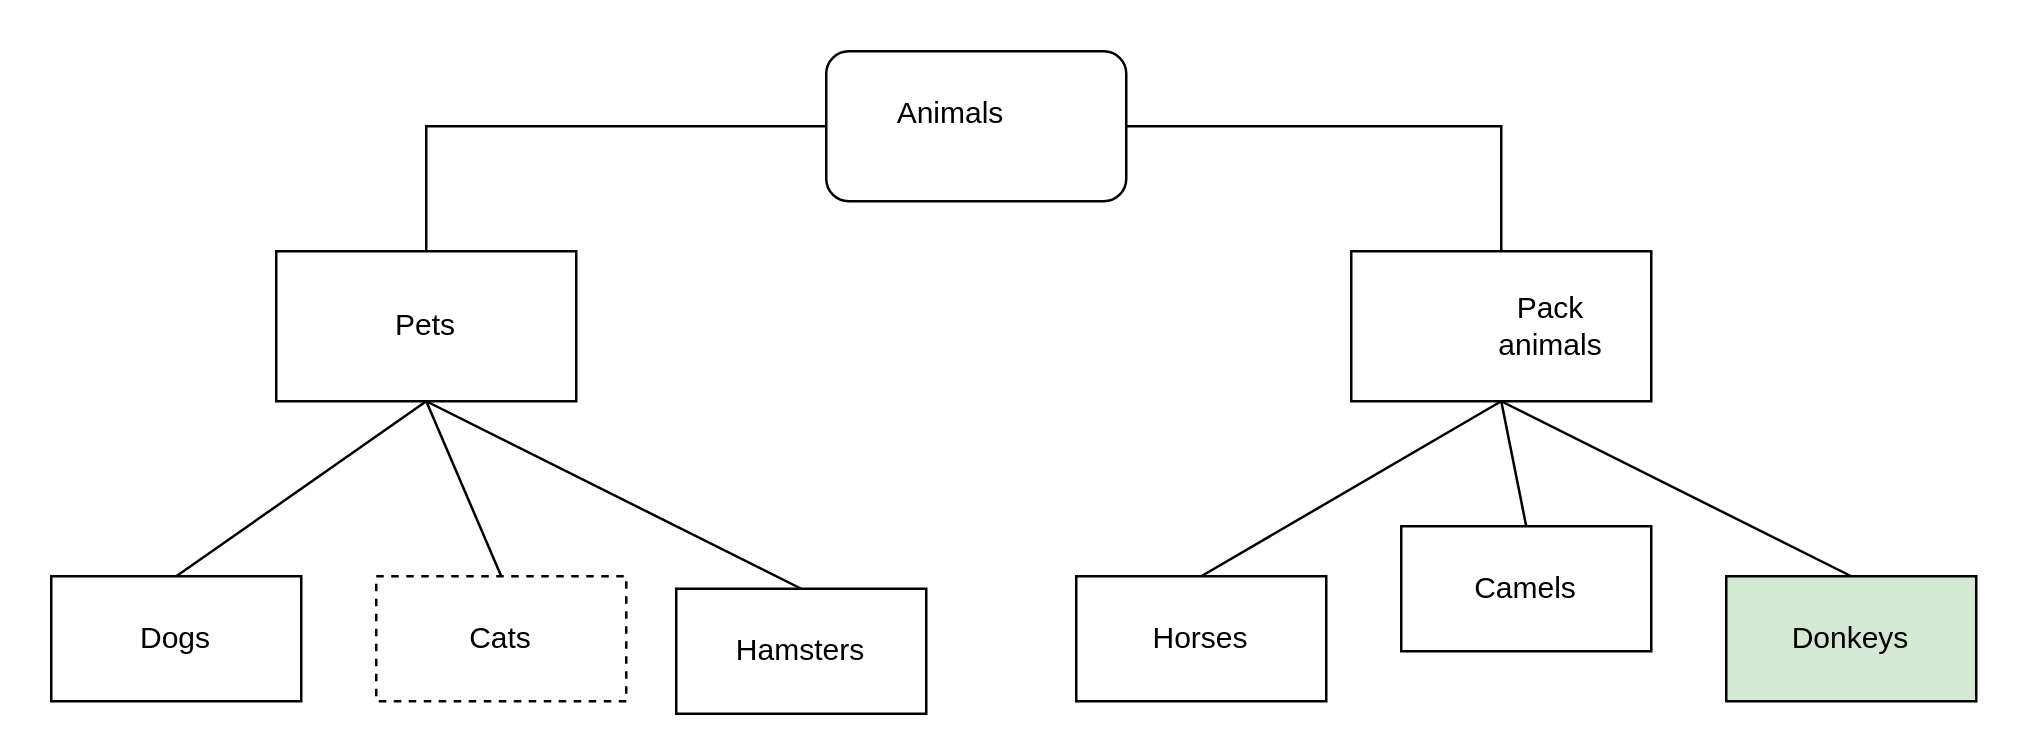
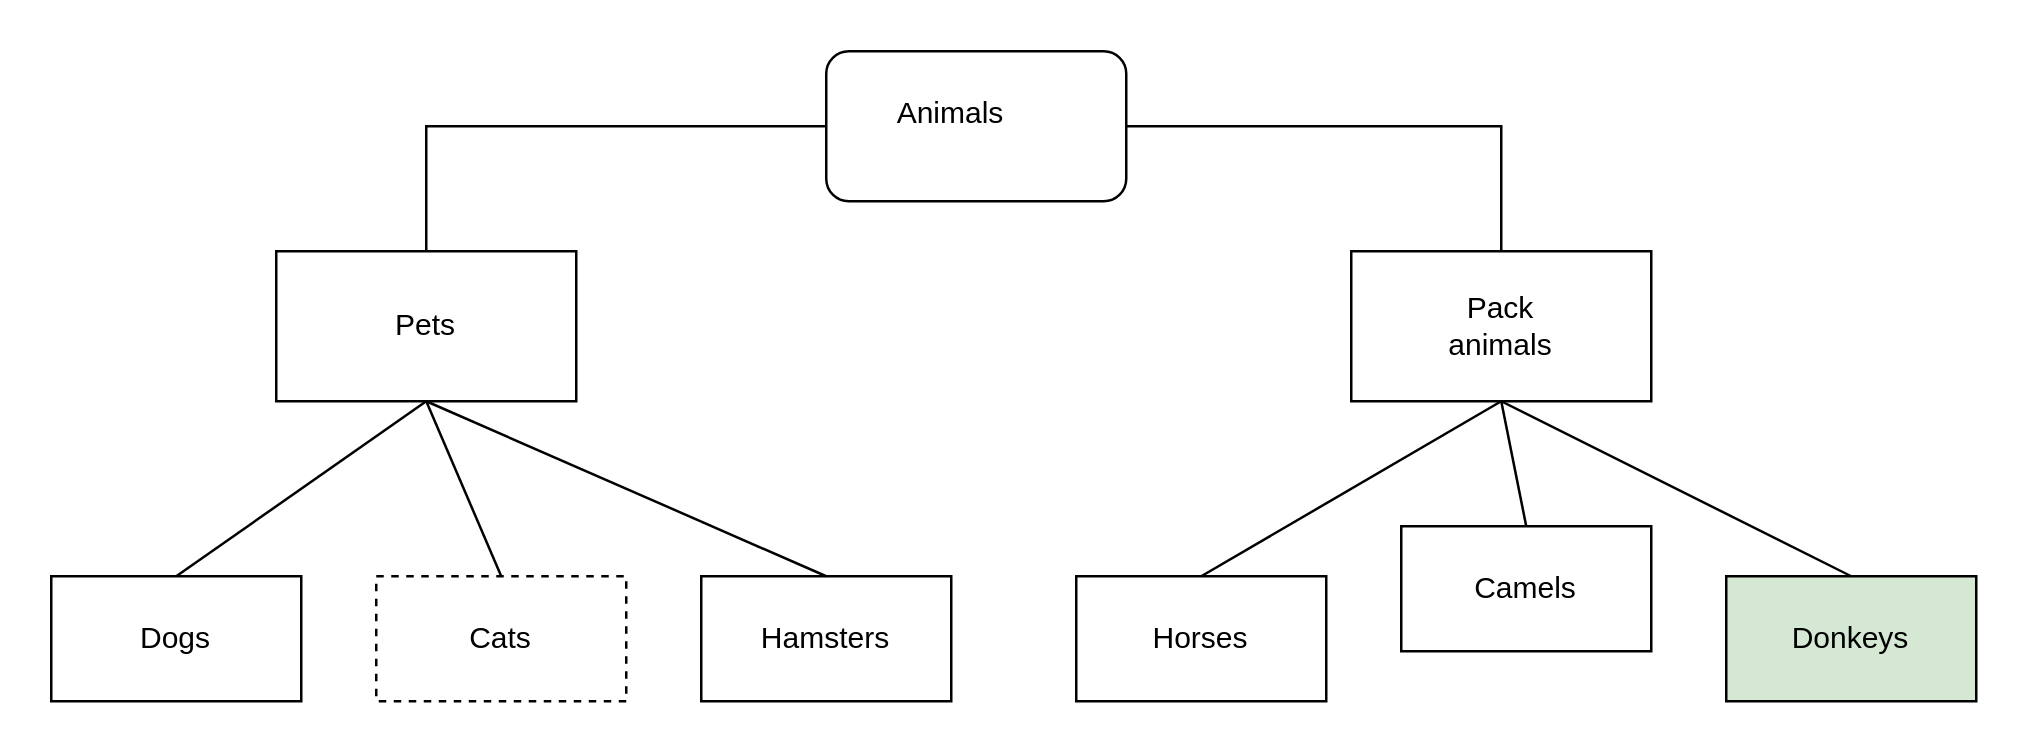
node "Pack animals": moved (1551, 326) -> (1501, 326)
node "Hamsters": moved (801, 651) -> (826, 639)
